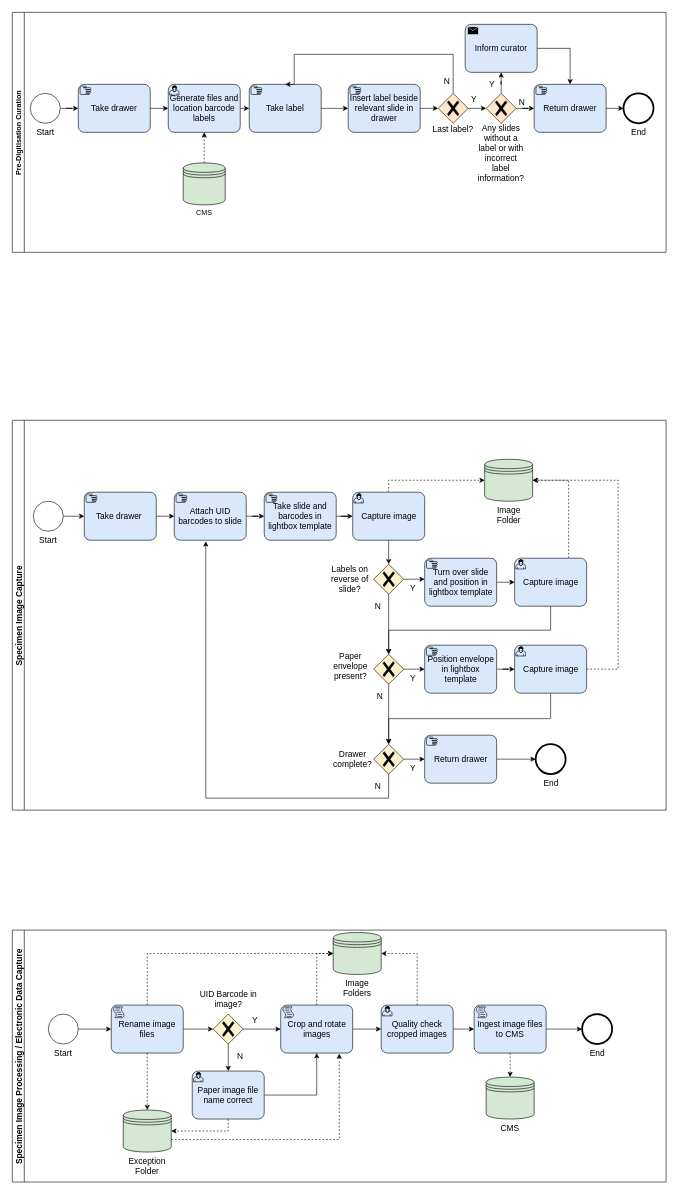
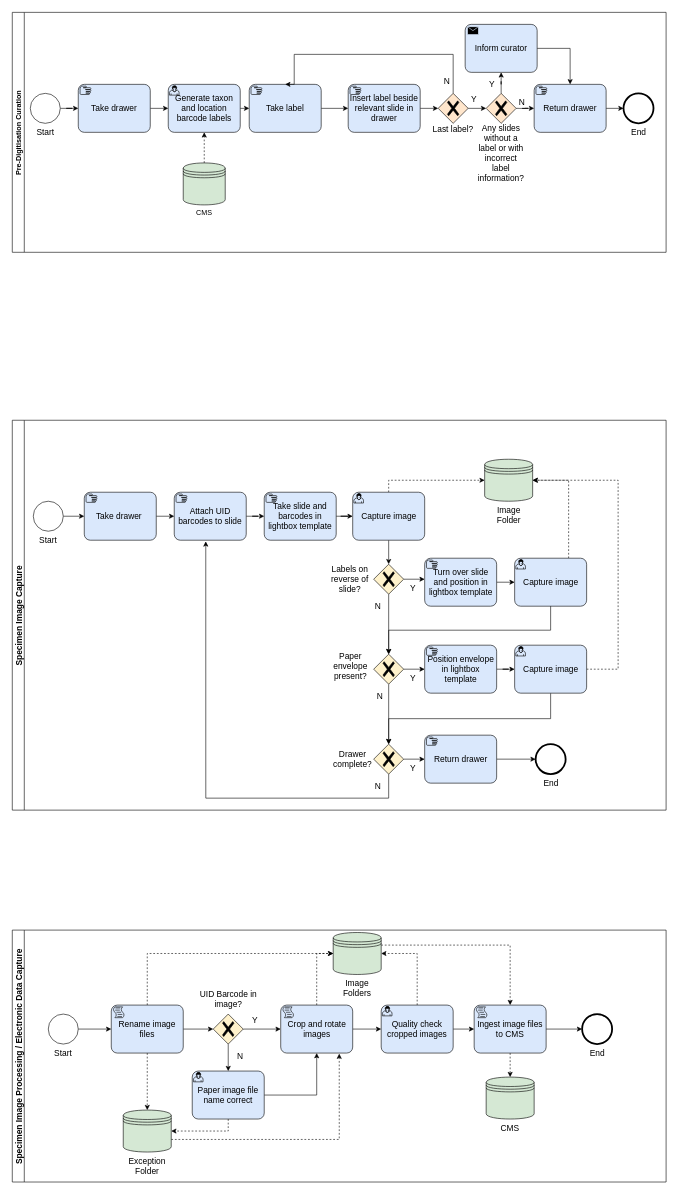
node "Generate files and location barcode labels": label "Generate files and location barcode labels" -> "Generate taxon and location barcode labels"
edge "Image Folders" -> "Ingest image files to CMS": added
